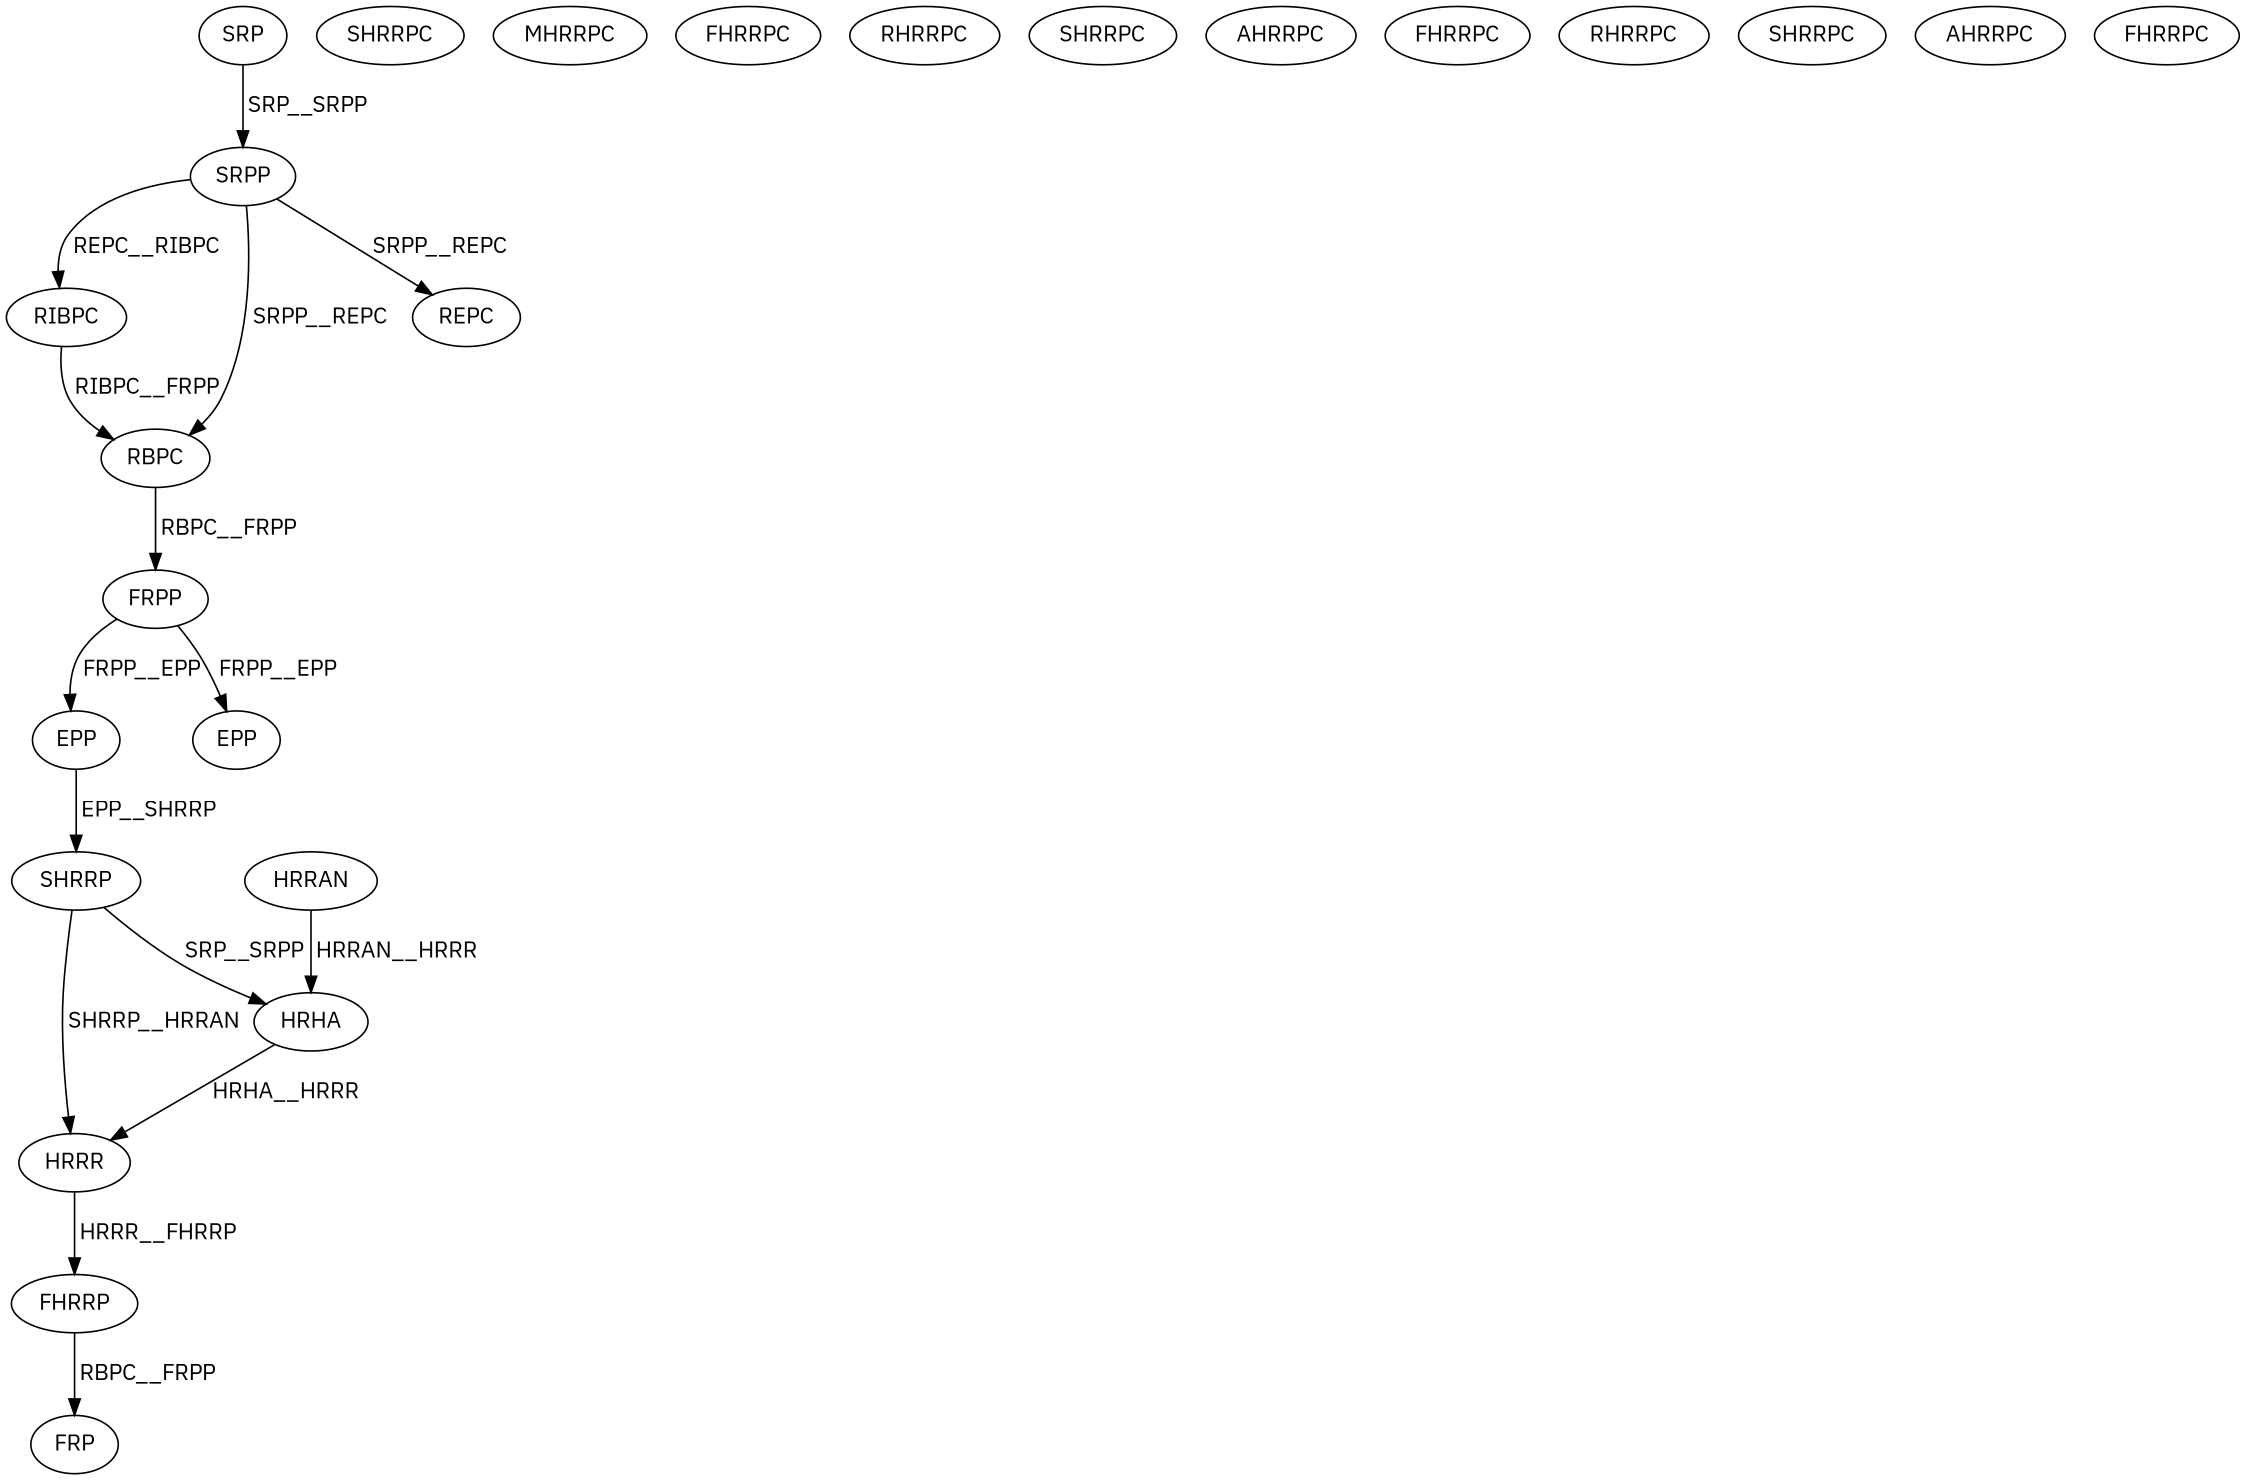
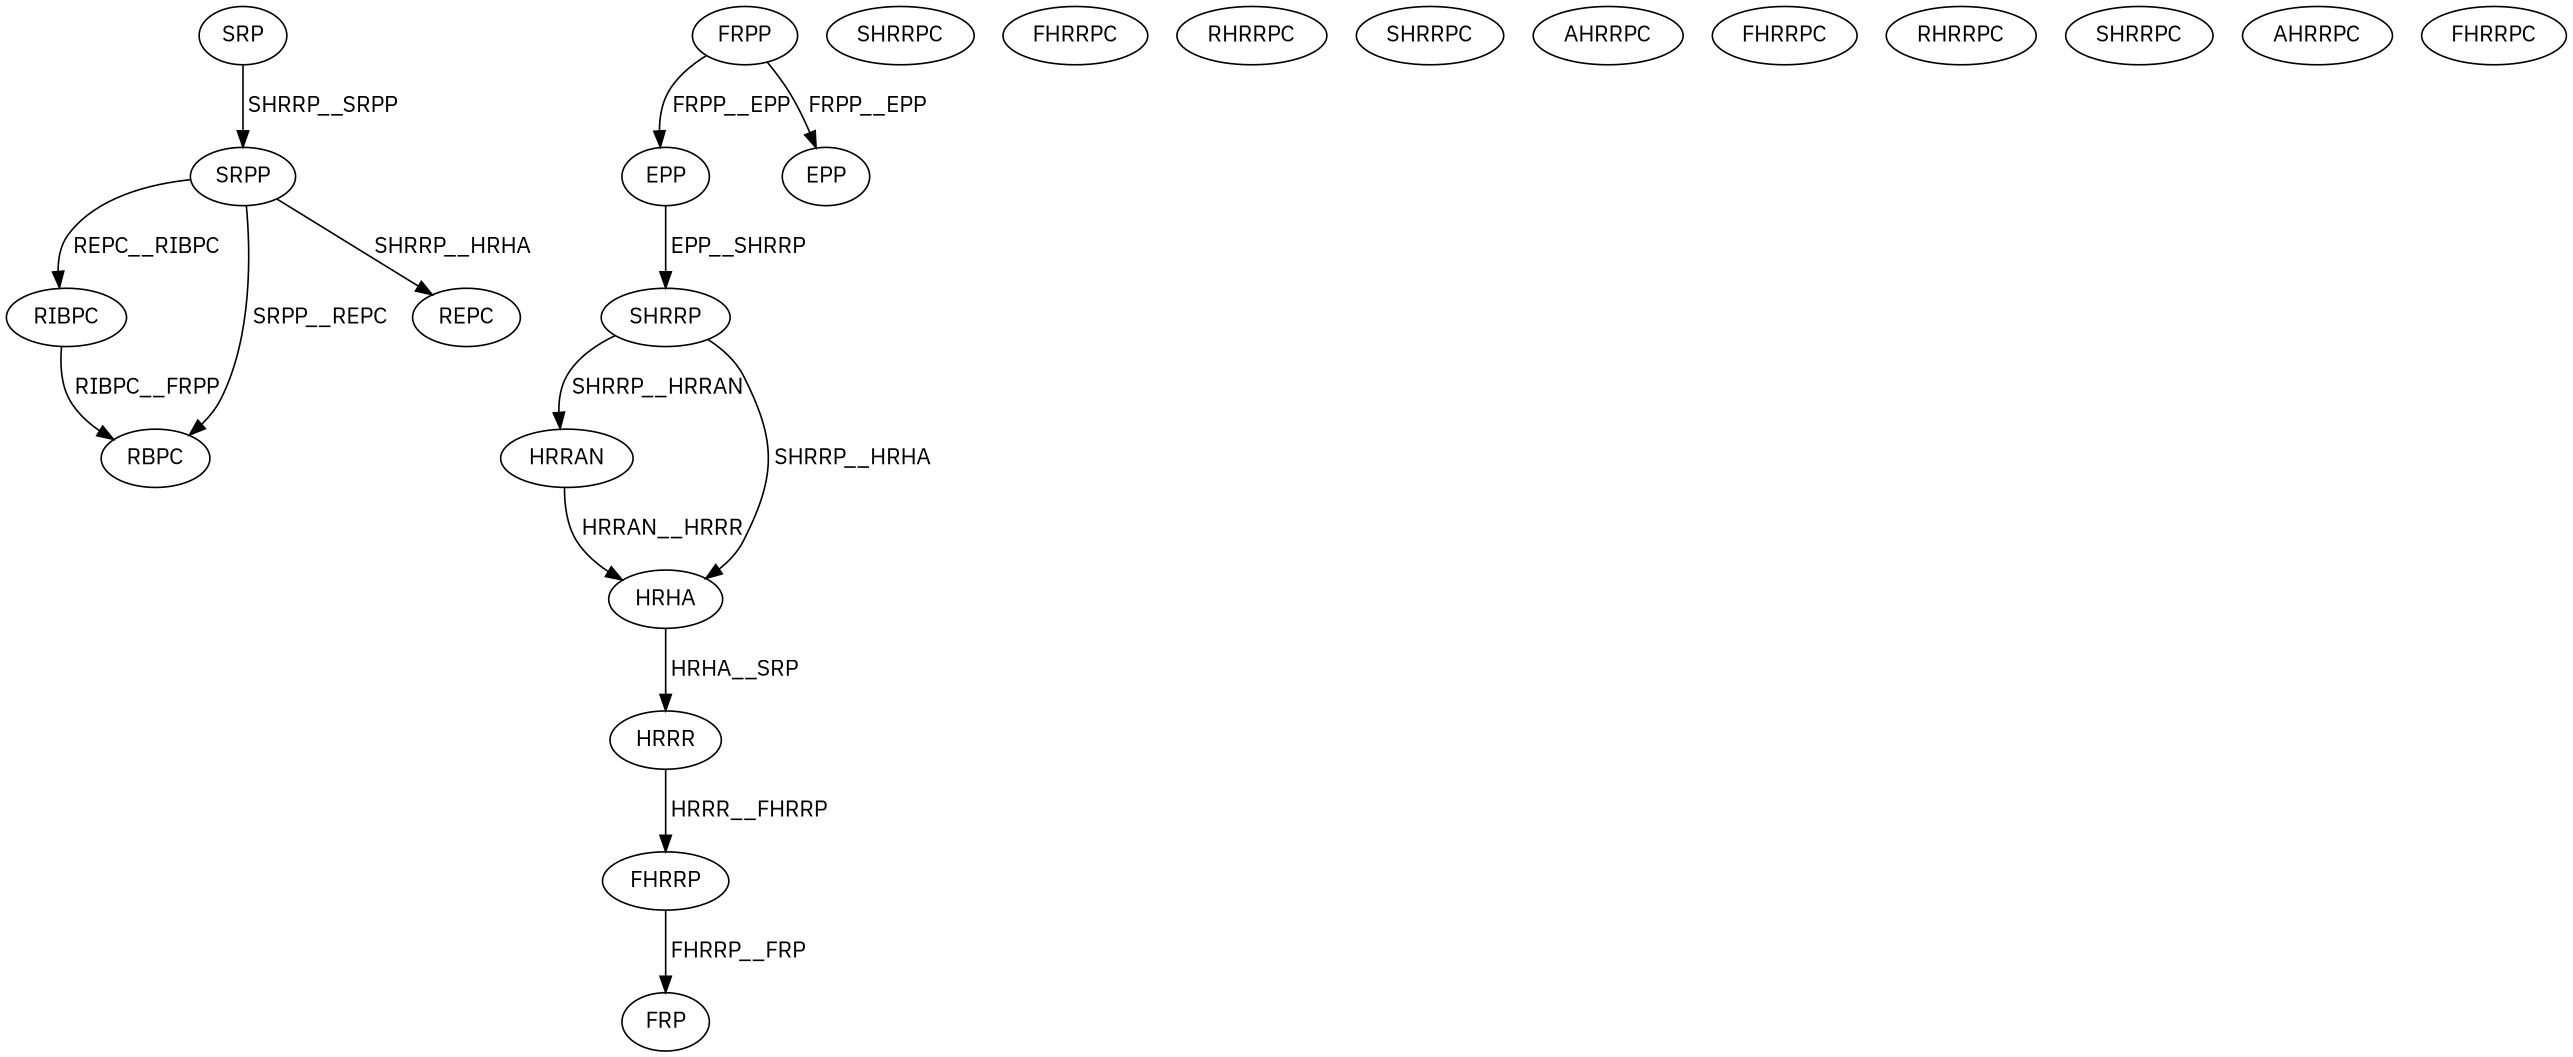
node "MHRRPC": removed
edge "SRP" -> "SRPP": label " SRP__SRPP" -> " SHRRP__SRPP"
edge "SRPP" -> "REPC": label " SRPP__REPC" -> " SHRRP__HRHA"
edge "RBPC" -> "FRPP": removed, label "RBPC__FRPP"
edge "SHRRP" -> "HRHA": label " SRP__SRPP" -> " SHRRP__HRHA"
edge "SHRRP" -> "HRRR": now "SHRRP" -> "HRRAN"
edge "HRHA" -> "HRRR": label " HRHA__HRRR" -> " HRHA__SRP"
edge "FHRRP" -> "FRP": label " RBPC__FRPP" -> " FHRRP__FRP"
